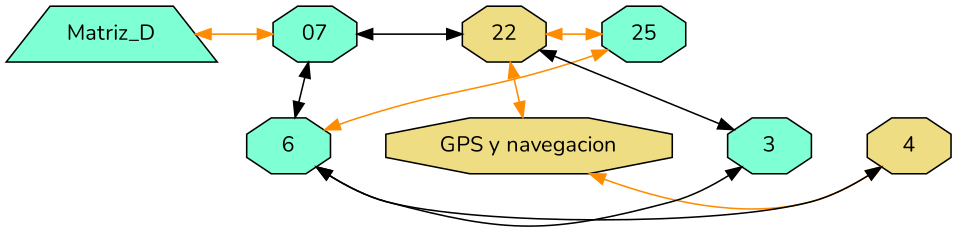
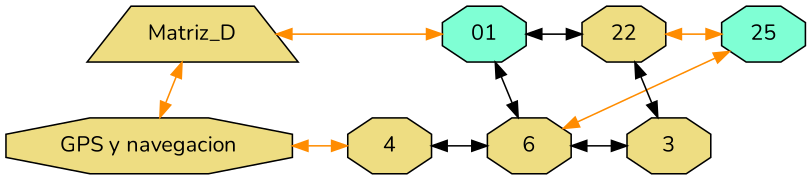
node "Matriz_D": fillcolor aquamarine -> lightgoldenrod
node "07": label "07" -> "01"
edge "22" -- "GPS y navegacion": now "Matriz_D" -- "GPS y navegacion"
node "6": fillcolor aquamarine -> lightgoldenrod
node "3": fillcolor aquamarine -> lightgoldenrod
